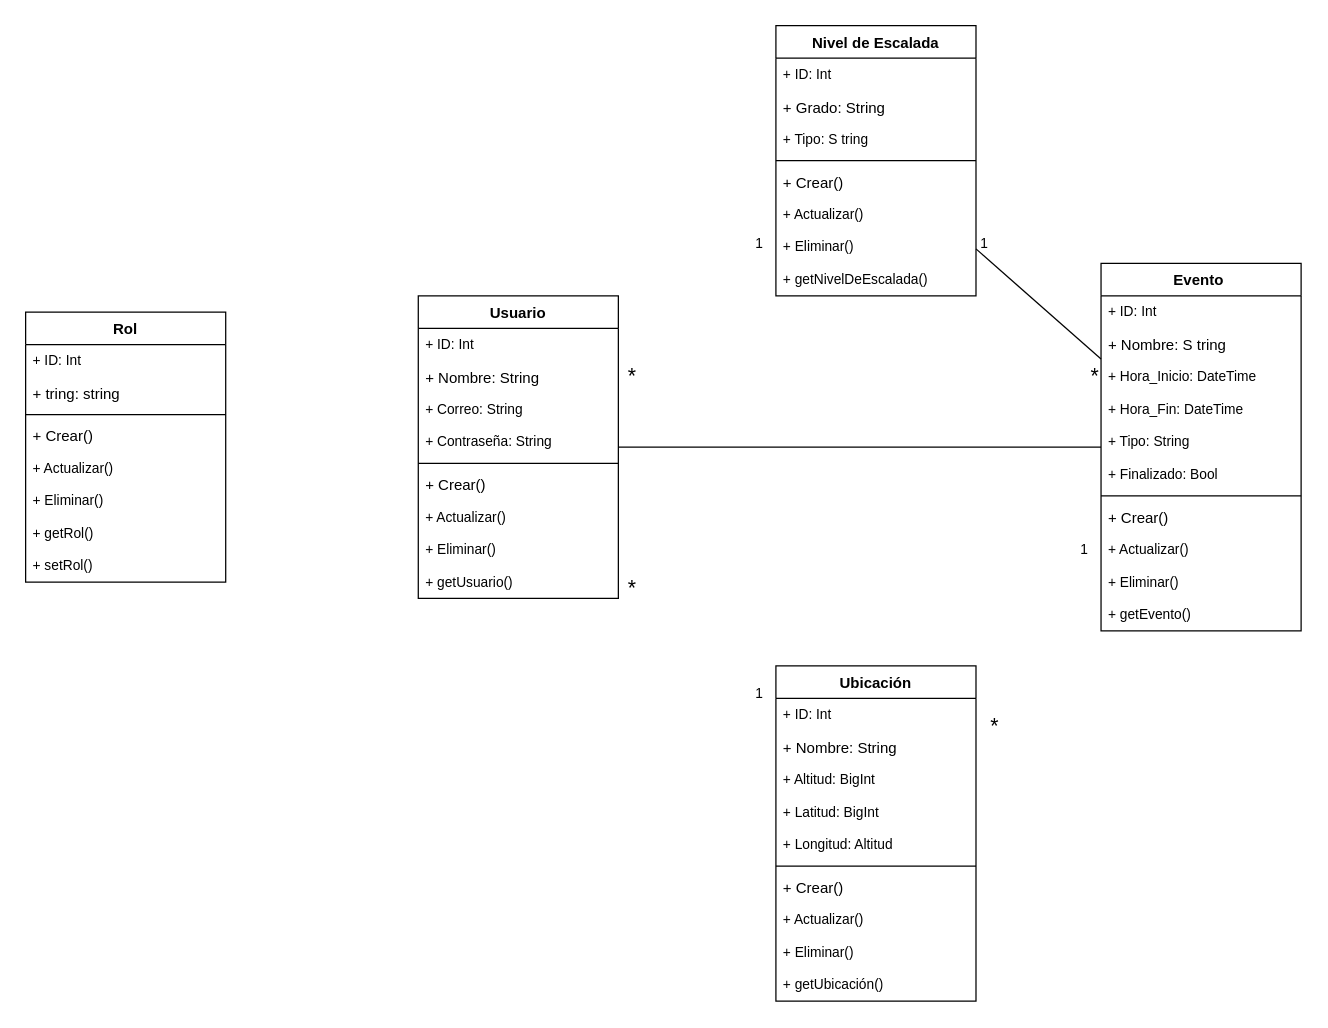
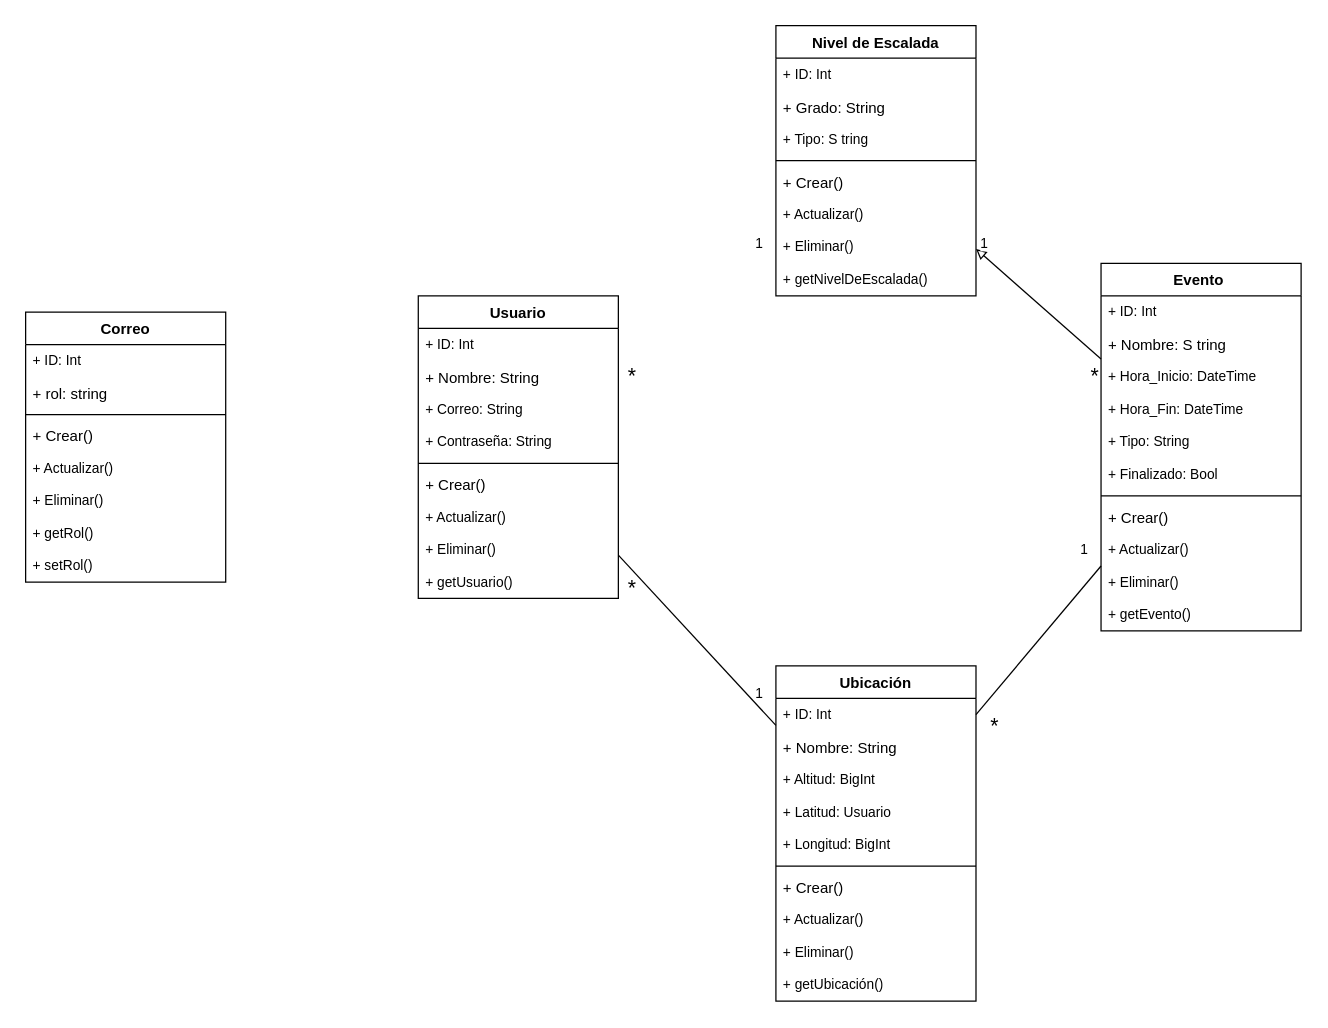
edge "Nivel de Escalada" -- "Evento": arrowhead none -> block
node "Rol": label "Rol" -> "Correo"
node "+ tring: string": label "+ tring: string" -> "+ rol: string"
edge "Usuario" -- "Evento": removed
edge "Usuario" -- "Ubicación": added
edge "Evento" -- "Ubicación": added
node "+ Latitud: BigInt": label "+ Latitud: BigInt" -> "+ Latitud: Usuario"
node "+ Longitud: Altitud": label "+ Longitud: Altitud" -> "+ Longitud: BigInt"
